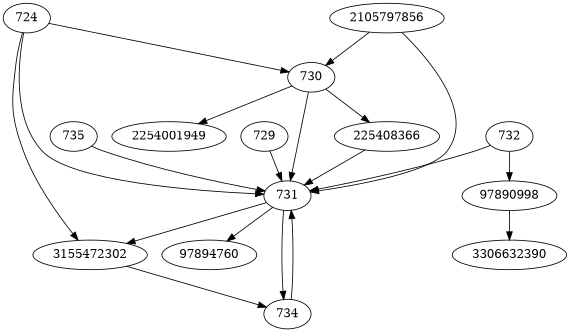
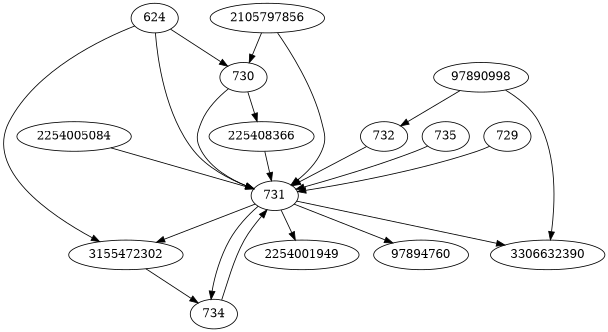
node "724": label "724" -> "624"
edge "730" -> "2254001949": now "731" -> "2254001949"
node "2254005084": added
edge "732" -> "97890998": reversed
edge "731" -> "3306632390": added
